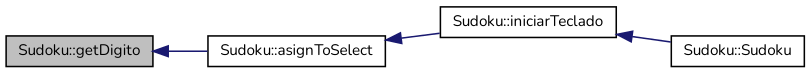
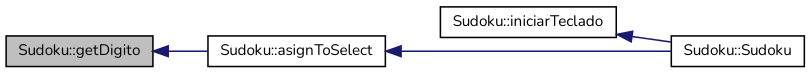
edge "Sudoku::iniciarTeclado" -> "Sudoku::asignToSelect": now "Sudoku::Sudoku" -> "Sudoku::asignToSelect"
